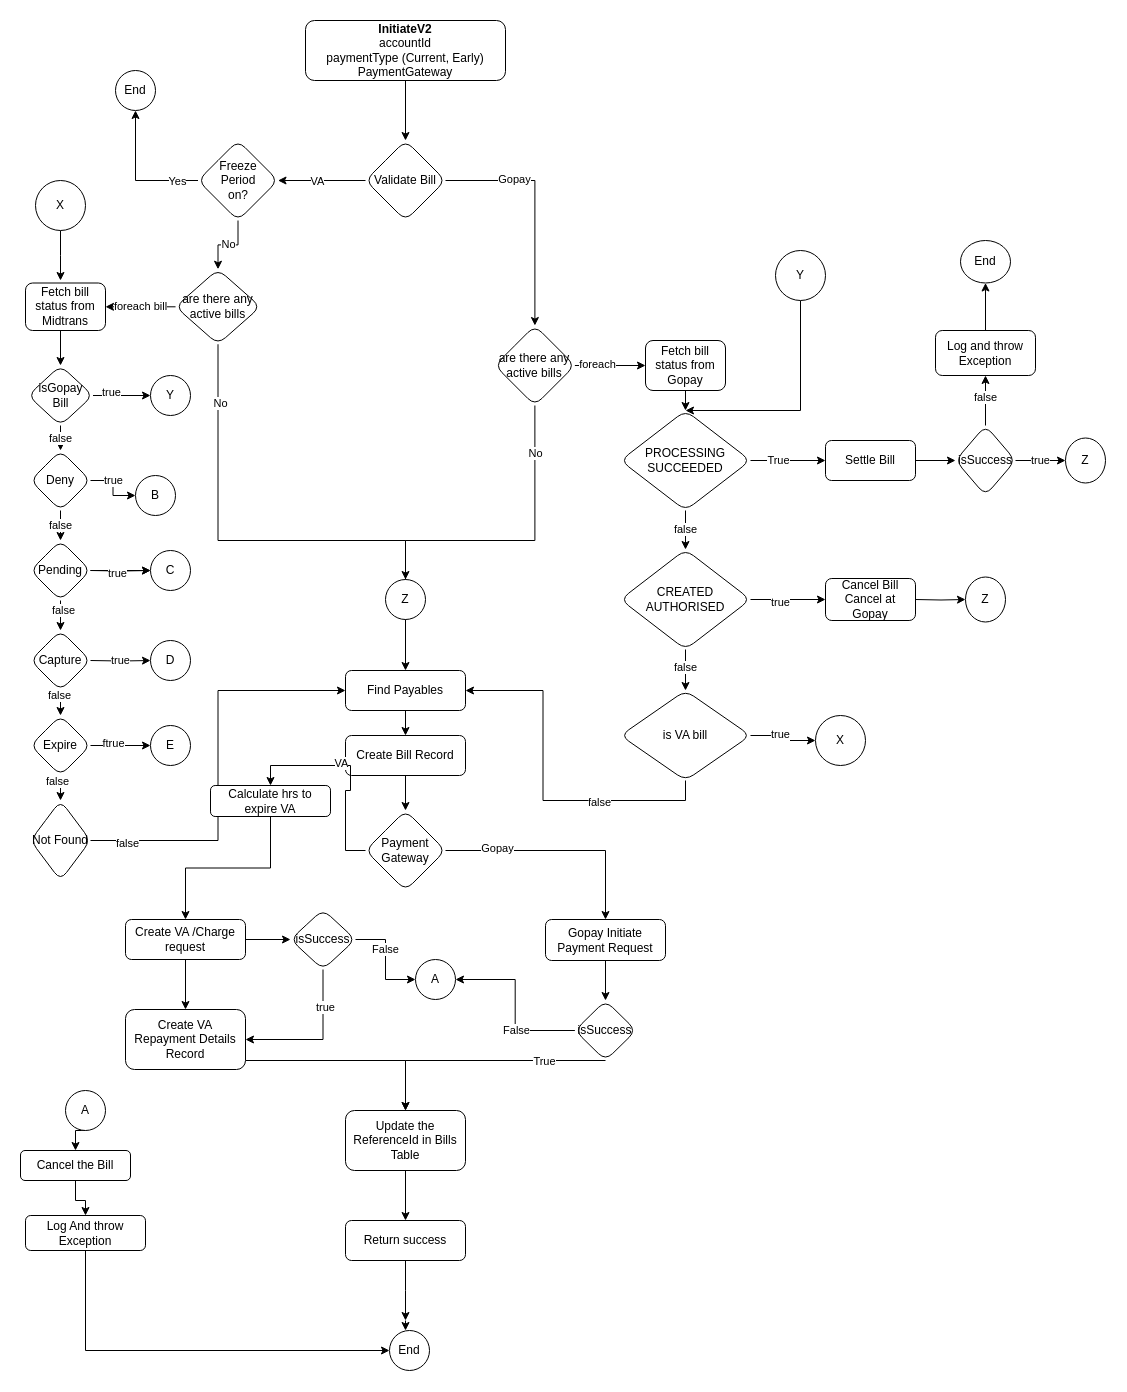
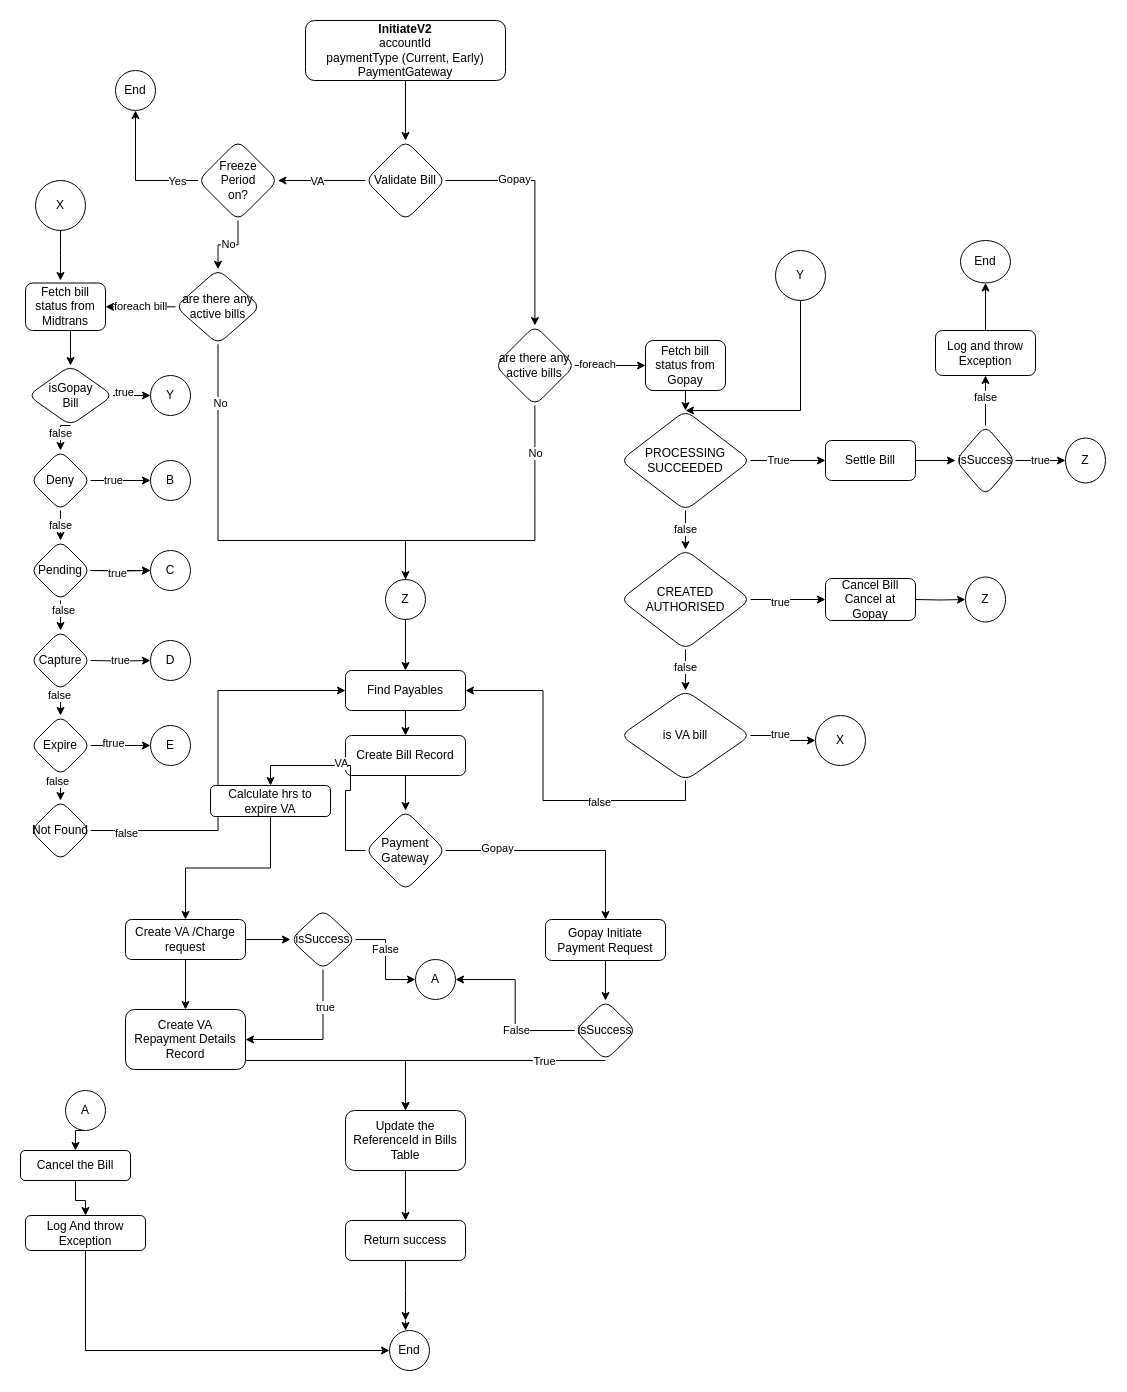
node "isGopay Bill": size 65x60 -> 85x60
node "B": moved (156, 496) -> (171, 481)
node "Not Found": size 60x80 -> 60x60
